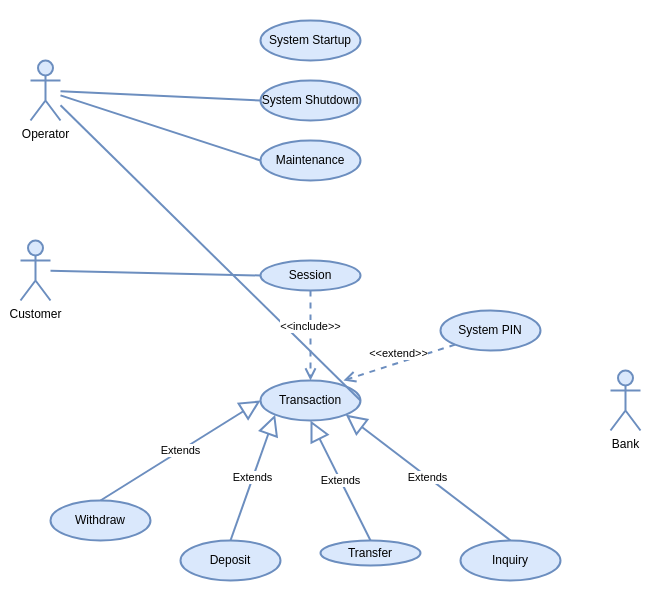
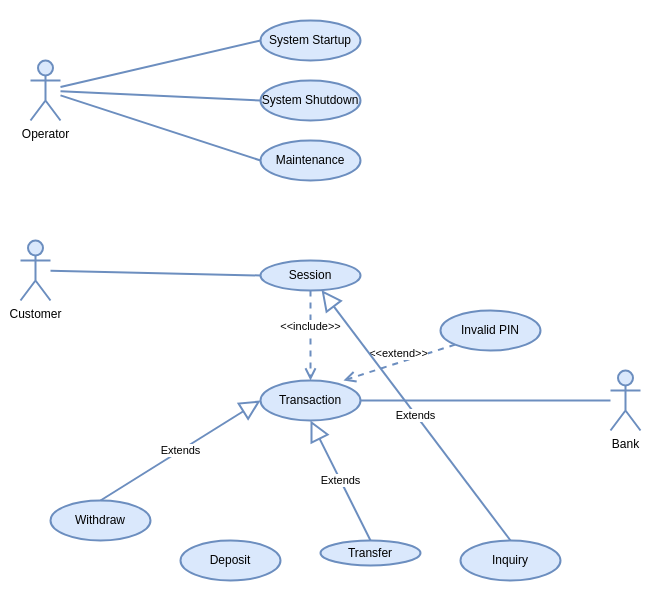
edge "System Startup" -- "Operator": added
edge "Operator" -- "Transaction": now "Bank" -- "Transaction"
node "System PIN": label "System PIN" -> "Invalid PIN"
edge "Inquiry" -> "Transaction": now "Inquiry" -> "Session"
edge "Deposit" -> "Transaction": removed, label "Extends"
